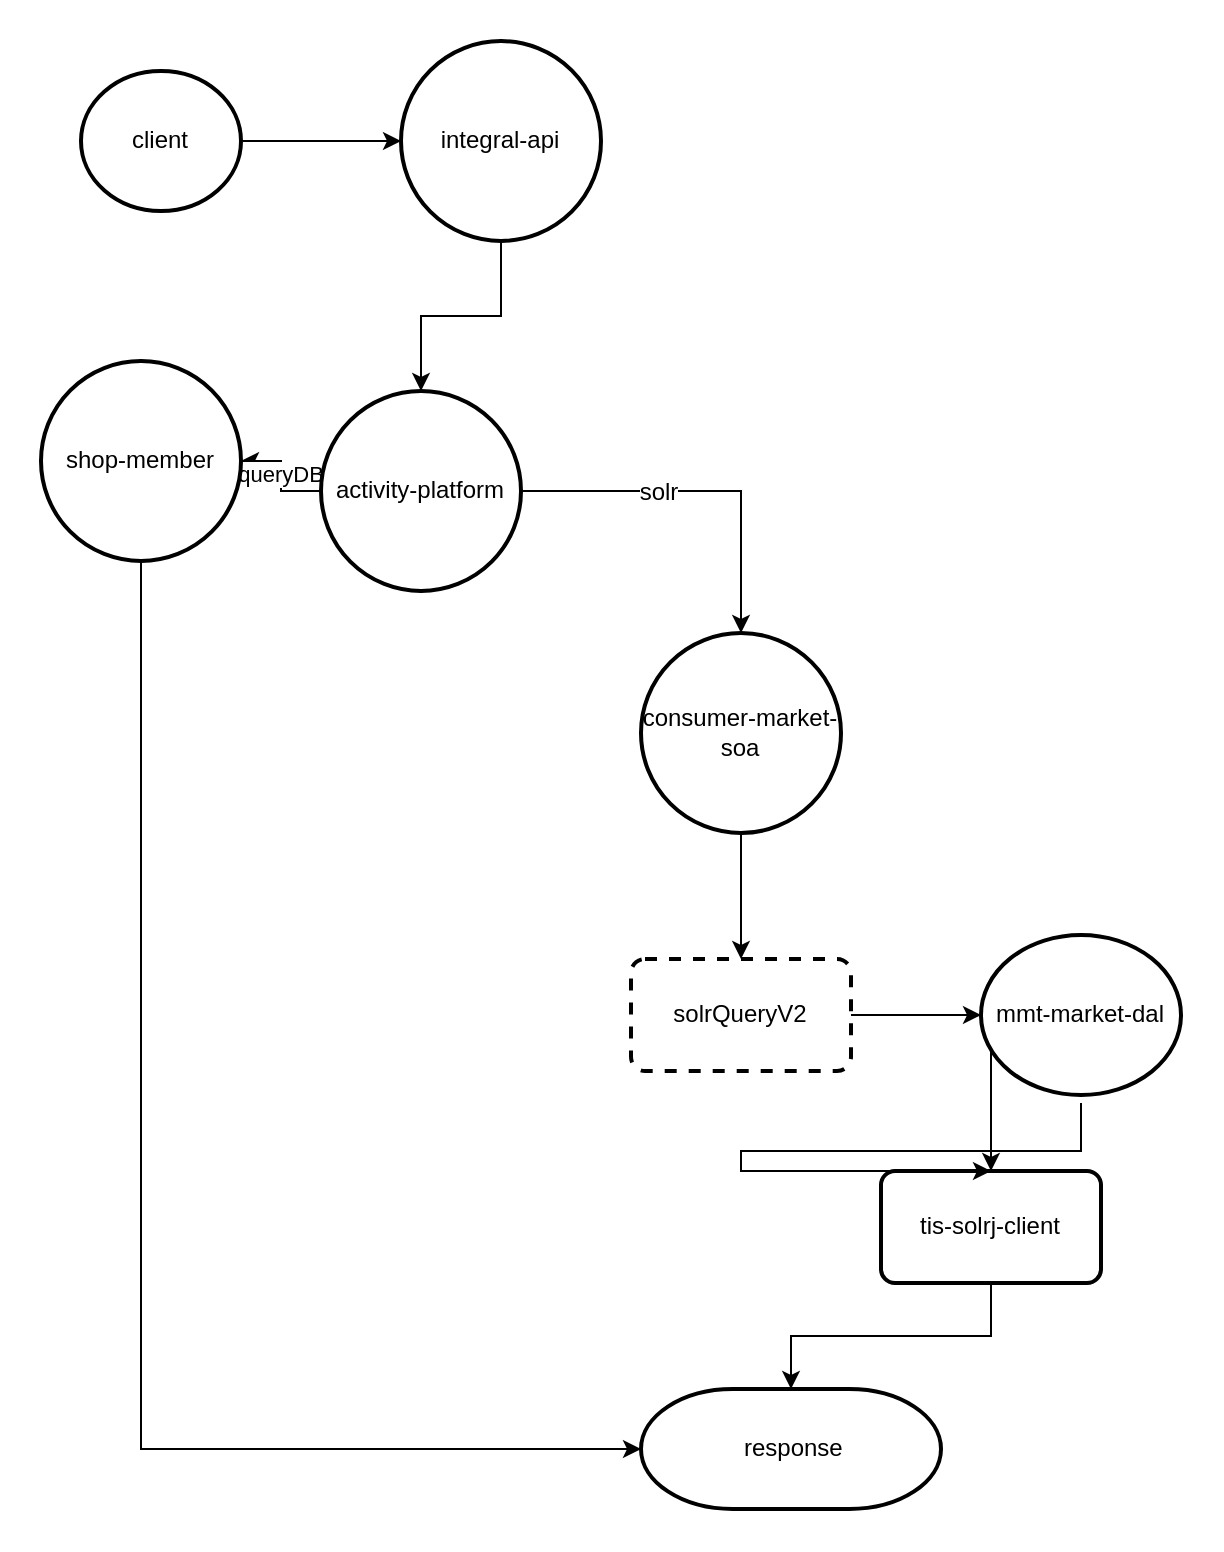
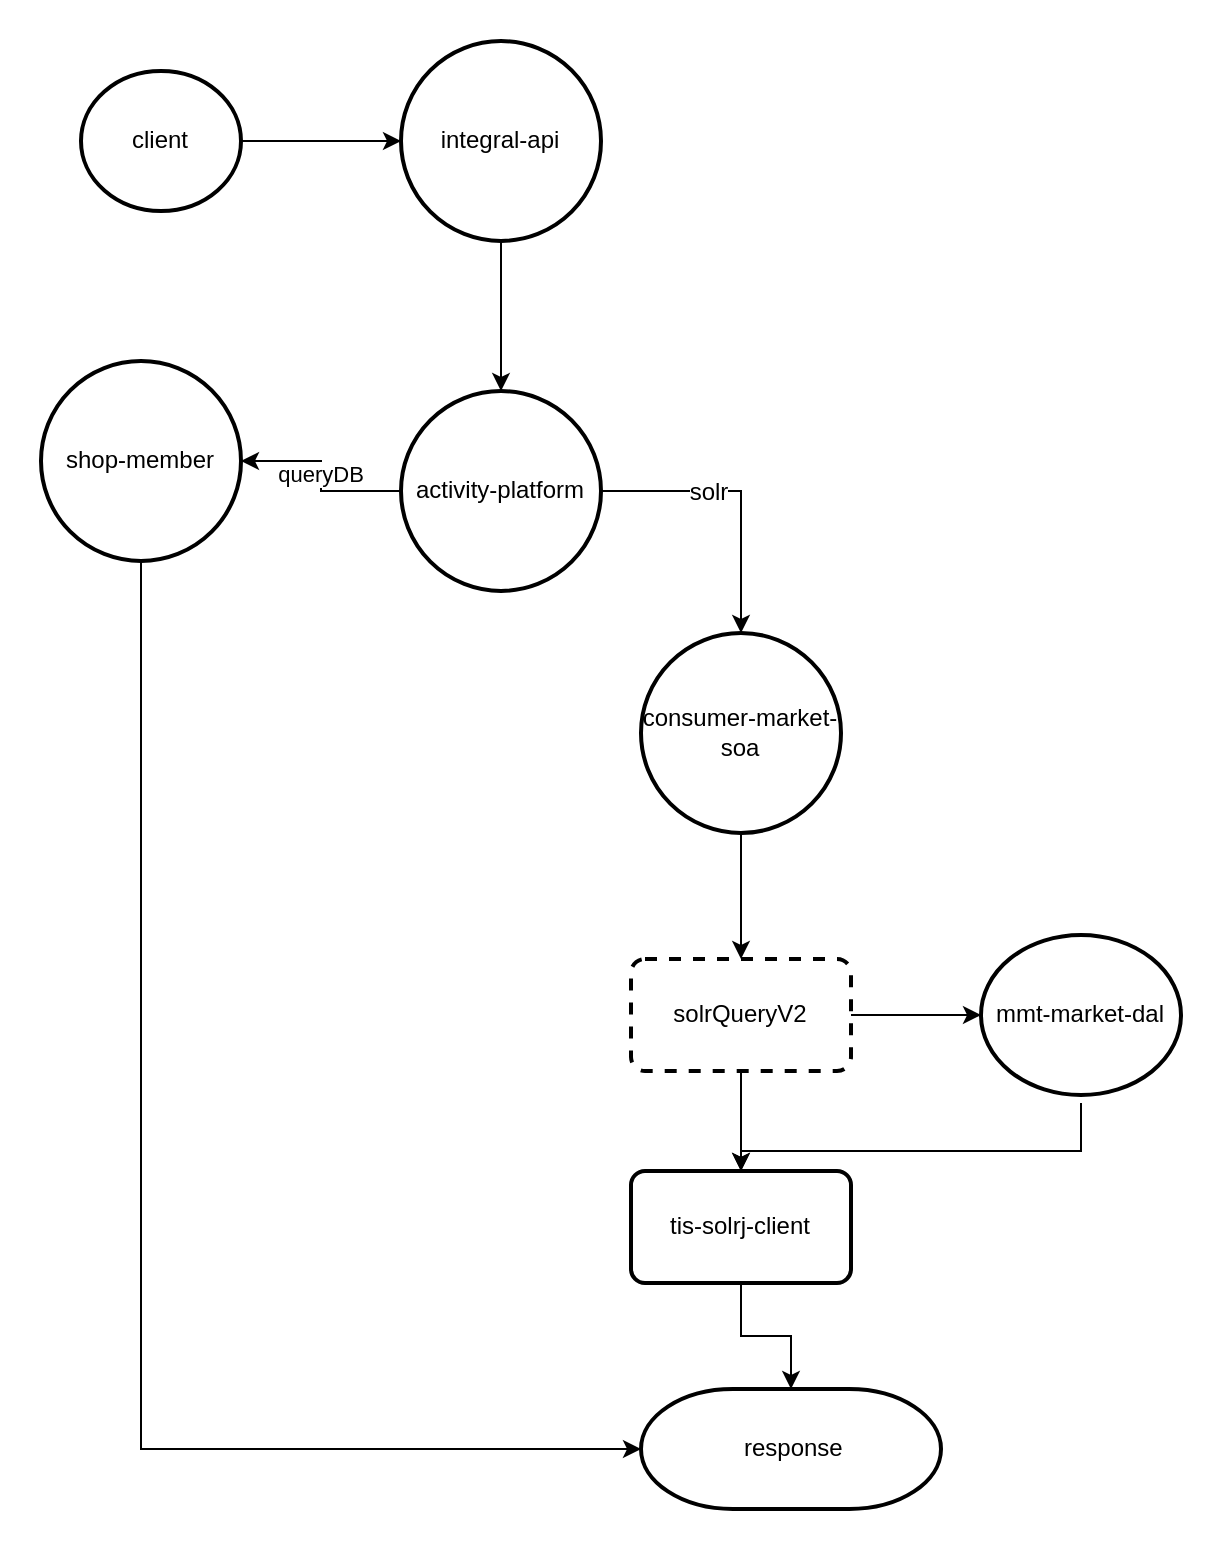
node "activity-platform": moved (421, 491) -> (501, 491)
node "tis-solrj-client": moved (991, 1227) -> (741, 1227)
